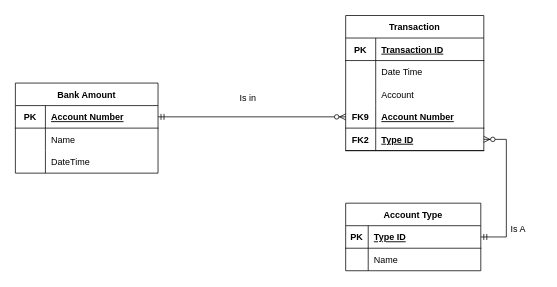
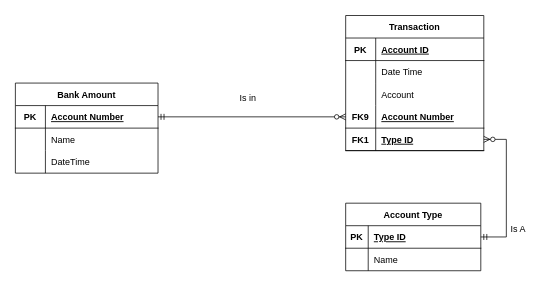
node "Transaction ID": label "Transaction ID" -> "Account ID"
node "FK2": label "FK2" -> "FK1"
